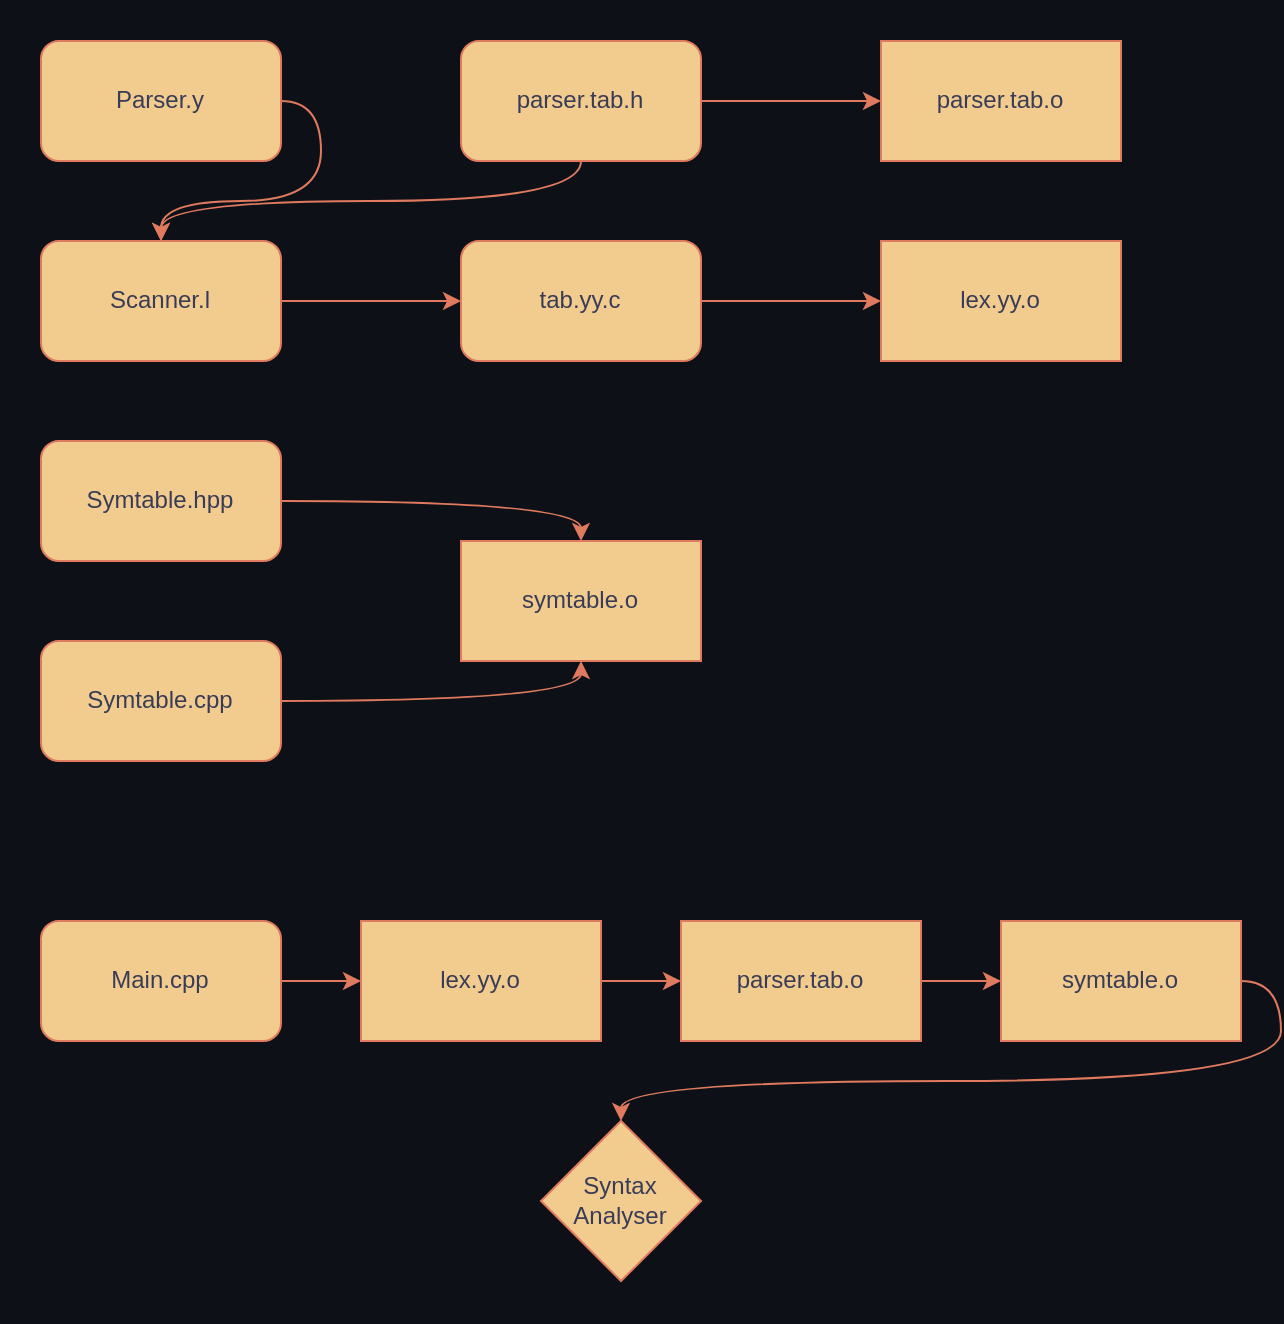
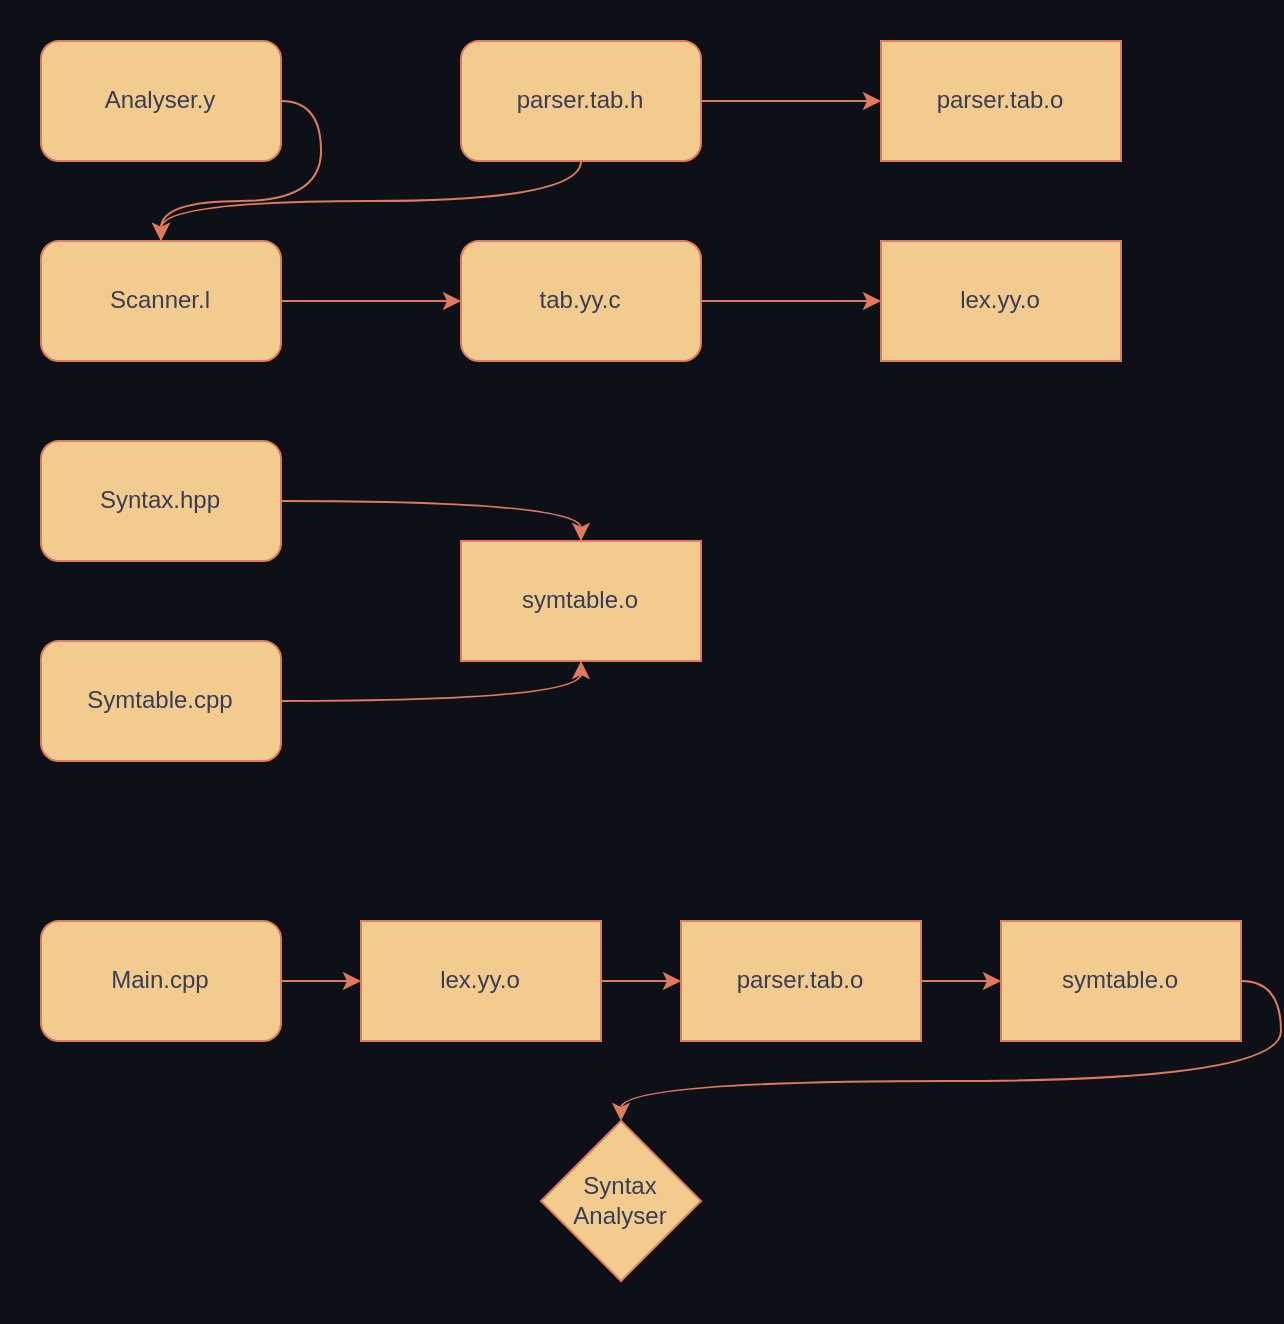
node "Parser.y": label "Parser.y" -> "Analyser.y"
node "Symtable.hpp": label "Symtable.hpp" -> "Syntax.hpp"
